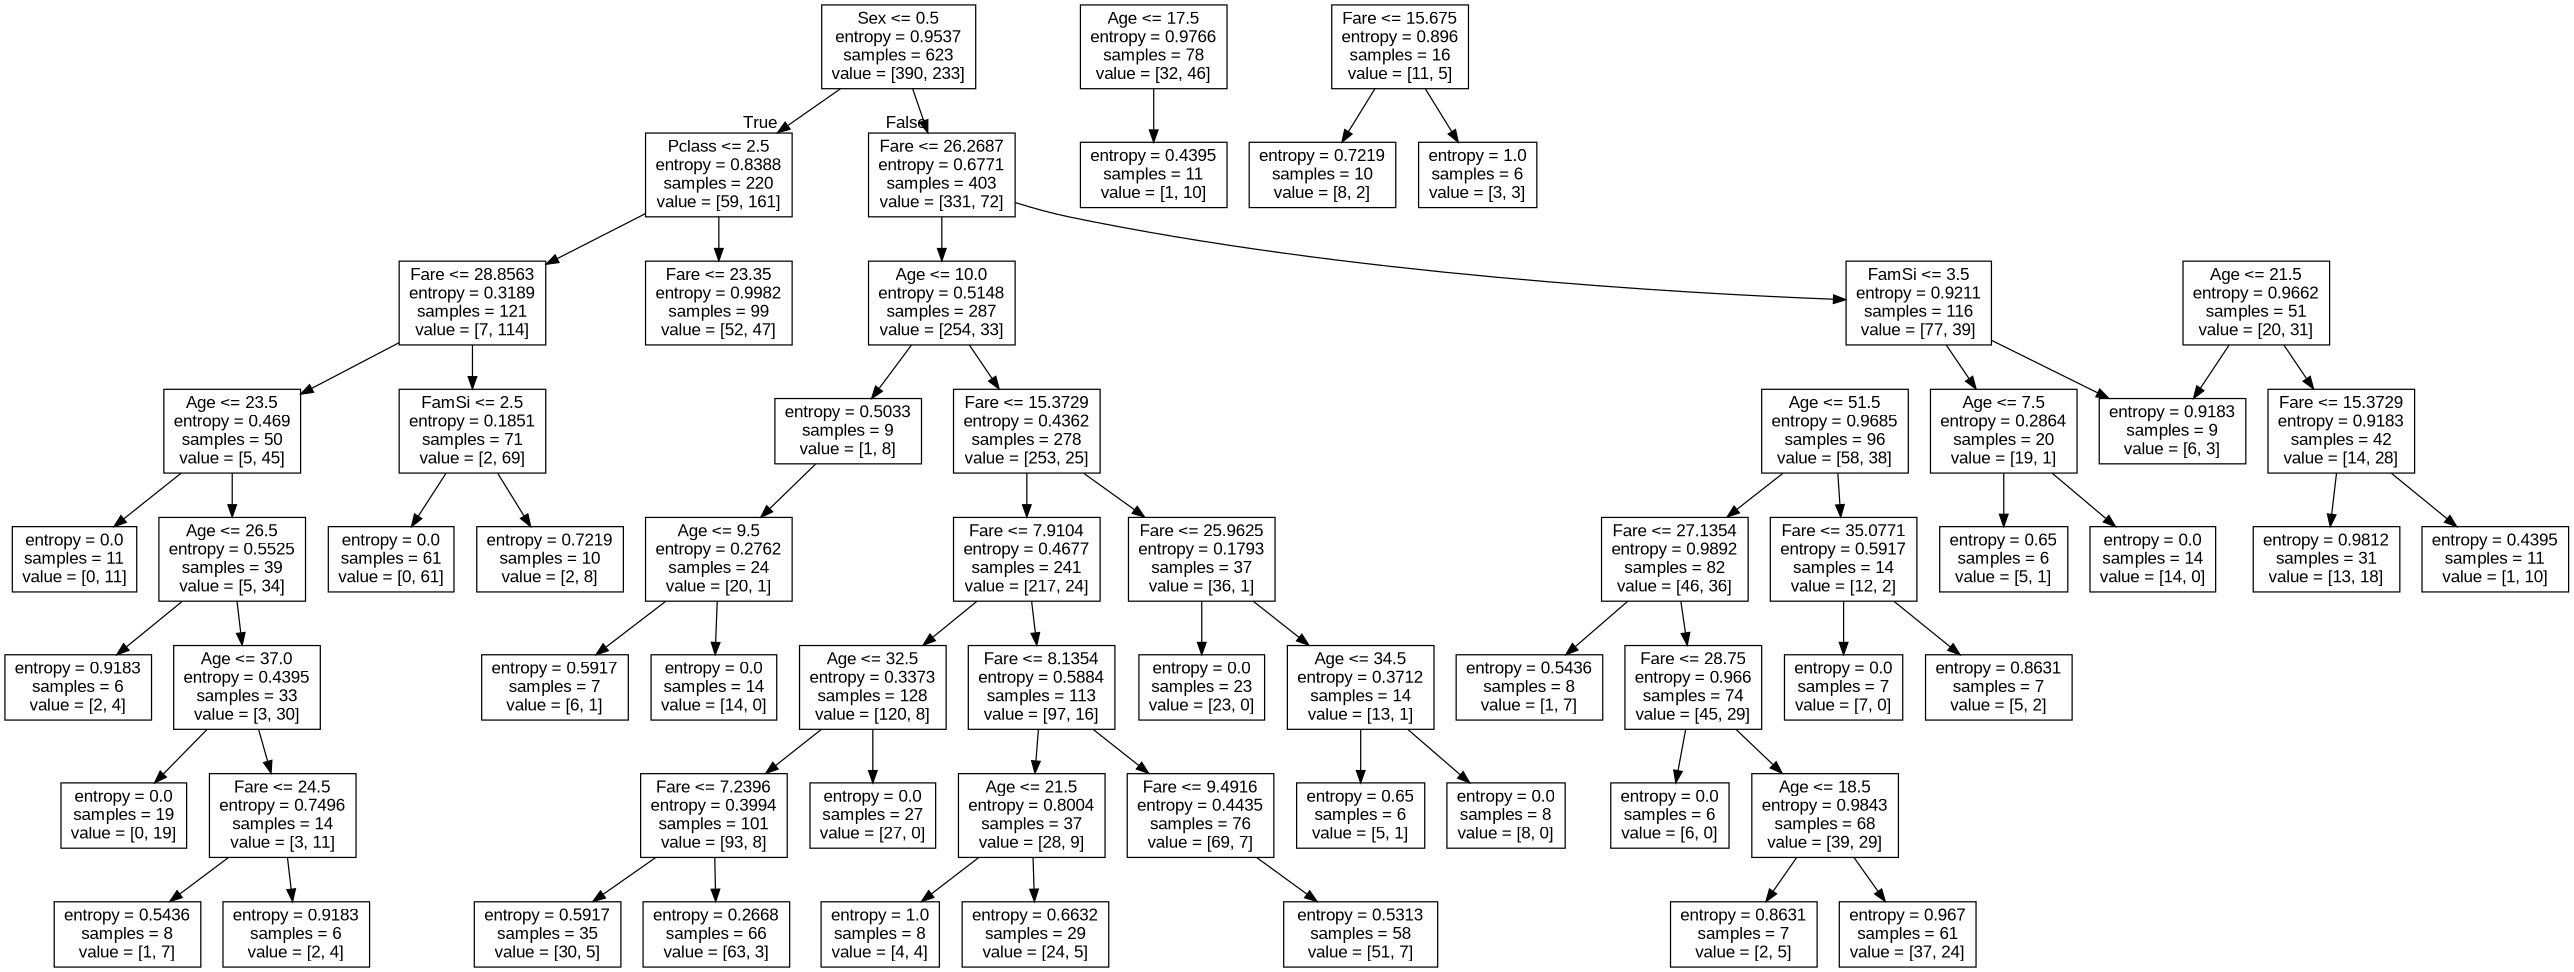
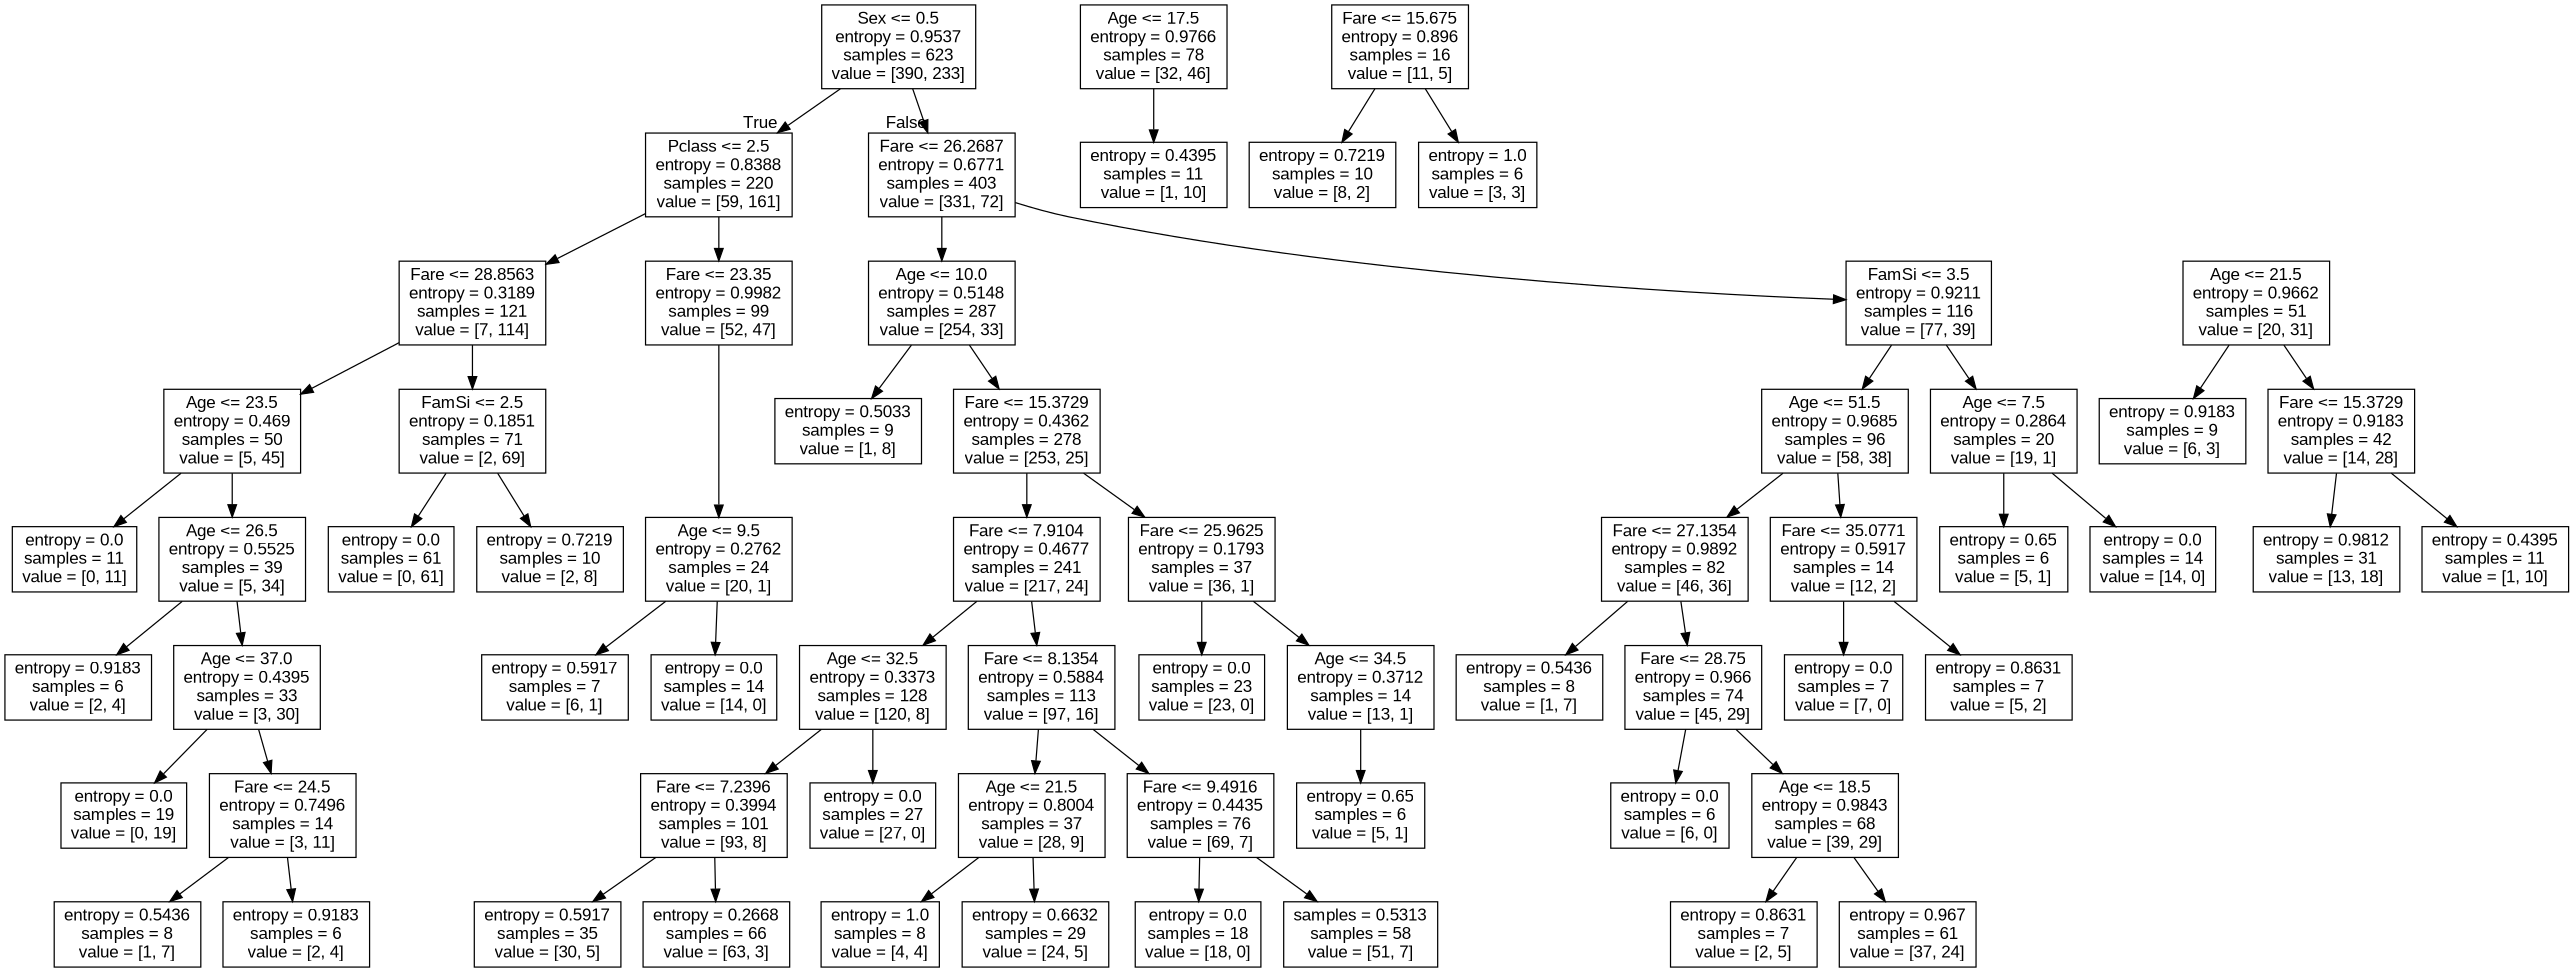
edge "FamSi <= 3.5 entropy = 0.9211 samples = 116 value = [77, 39]" -> "entropy = 0.9183 samples = 9 value = [6, 3]": now "FamSi <= 3.5 entropy = 0.9211 samples = 116 value = [77, 39]" -> "Age <= 51.5 entropy = 0.9685 samples = 96 value = [58, 38]"
edge "entropy = 0.5033 samples = 9 value = [1, 8]" -> "Age <= 9.5 entropy = 0.2762 samples = 24 value = [20, 1]": now "Fare <= 23.35 entropy = 0.9982 samples = 99 value = [52, 47]" -> "Age <= 9.5 entropy = 0.2762 samples = 24 value = [20, 1]"
node "entropy = 0.0 samples = 8 value = [8, 0]": removed
node "entropy = 0.0 samples = 18 value = [18, 0]": added
node "entropy = 0.5313 samples = 58 value = [51, 7]": label "entropy = 0.5313 samples = 58 value = [51, 7]" -> "samples = 0.5313 samples = 58 value = [51, 7]"
